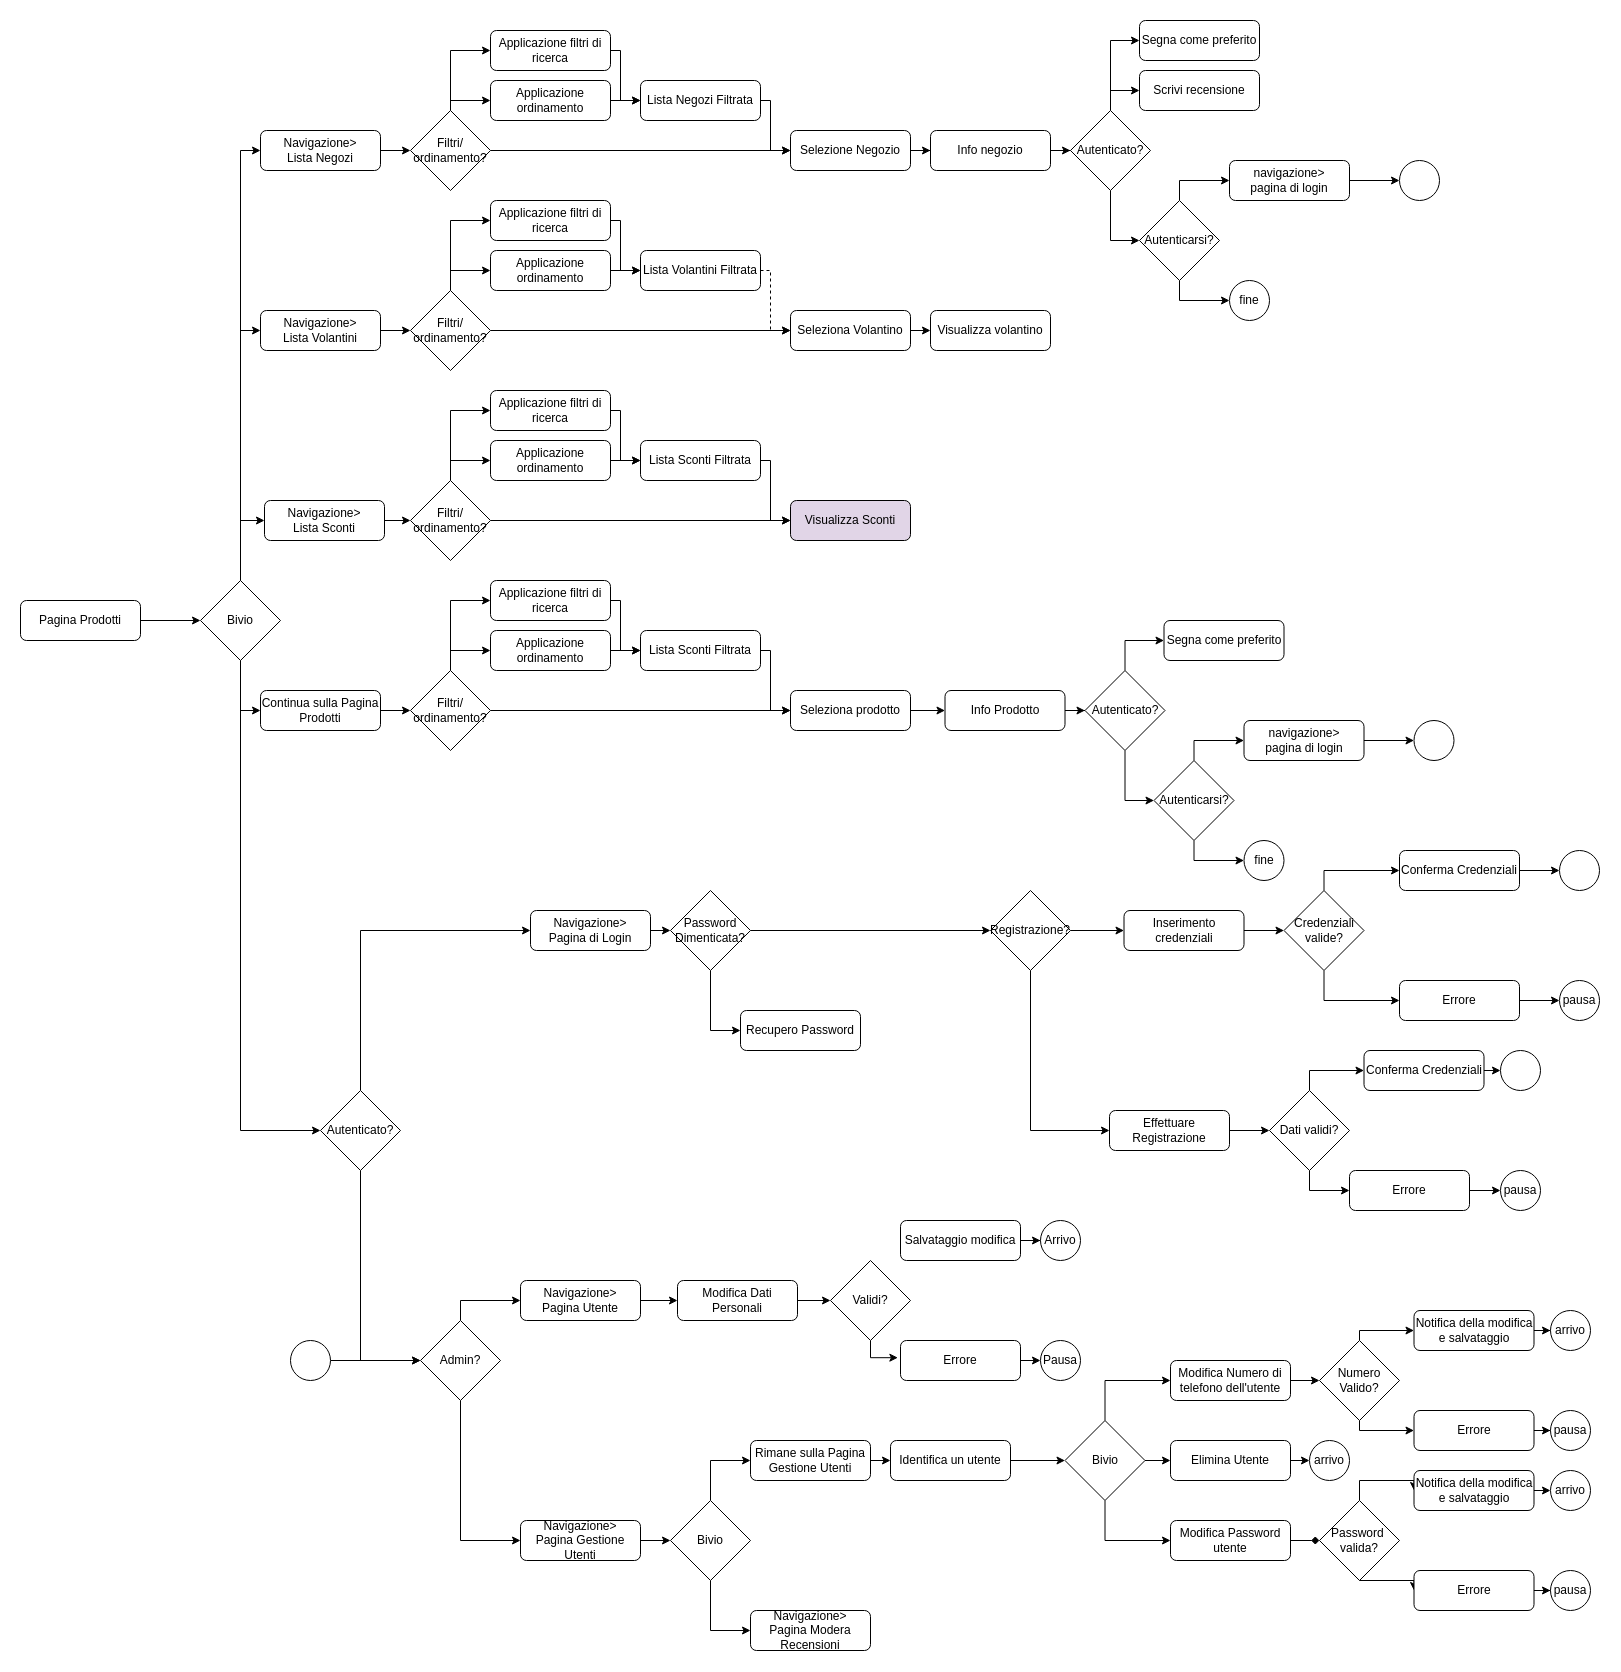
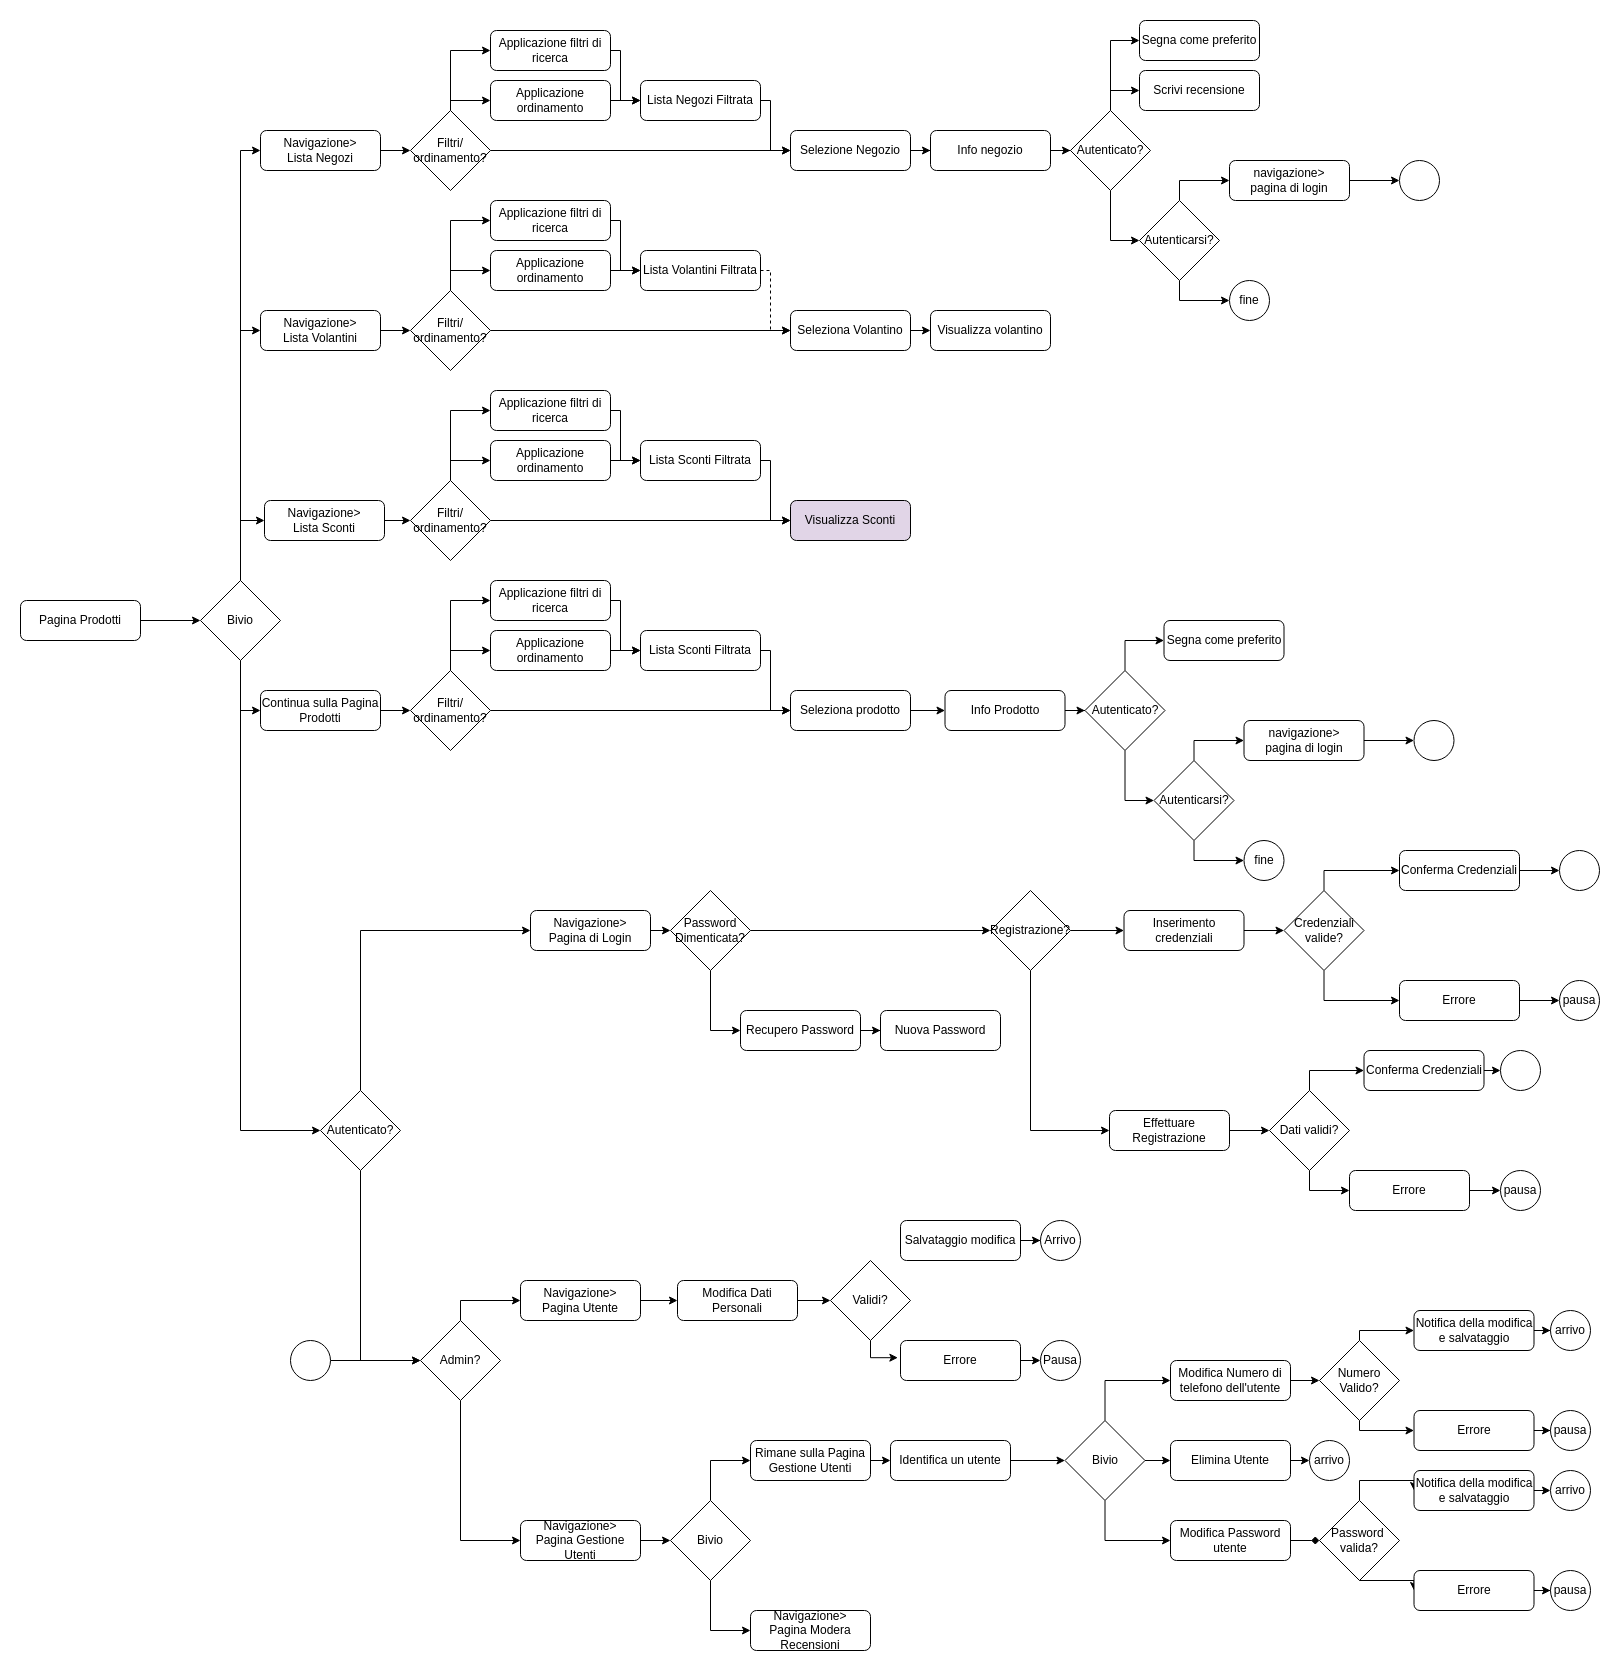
edge "Recupero Password" -> "Nuova Password": added
node "Nuova Password": added
